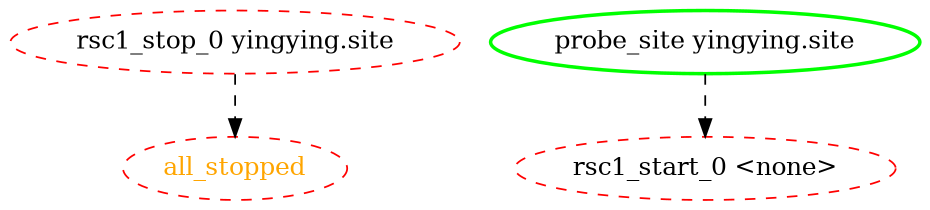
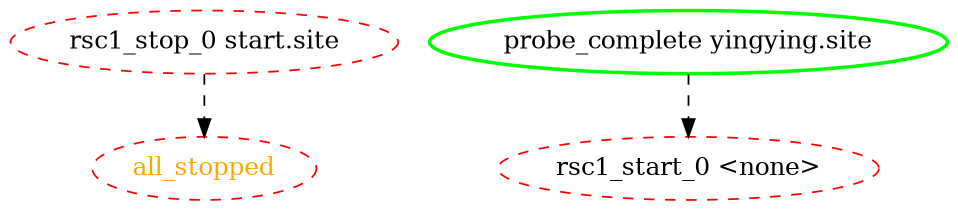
node "rsc1_stop_0 yingying.site": label "rsc1_stop_0 yingying.site" -> "rsc1_stop_0 start.site"
node "probe_site yingying.site": label "probe_site yingying.site" -> "probe_complete yingying.site"
